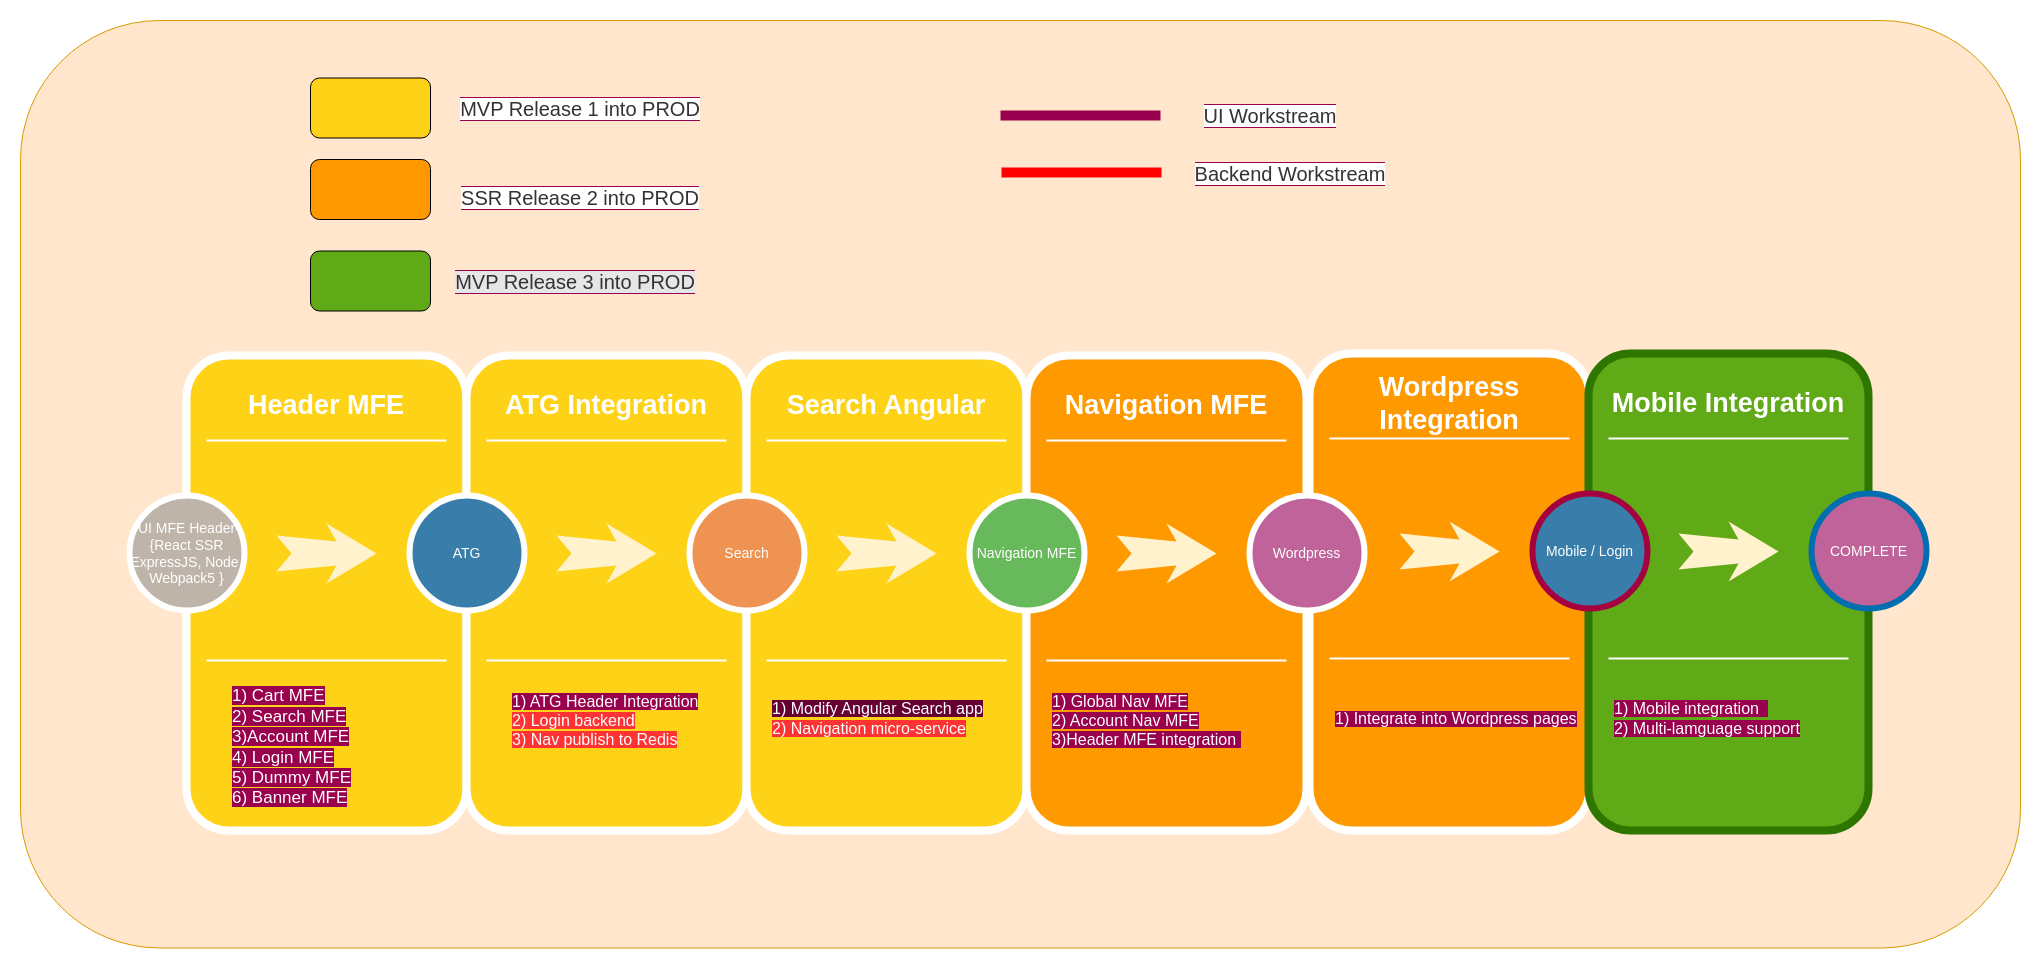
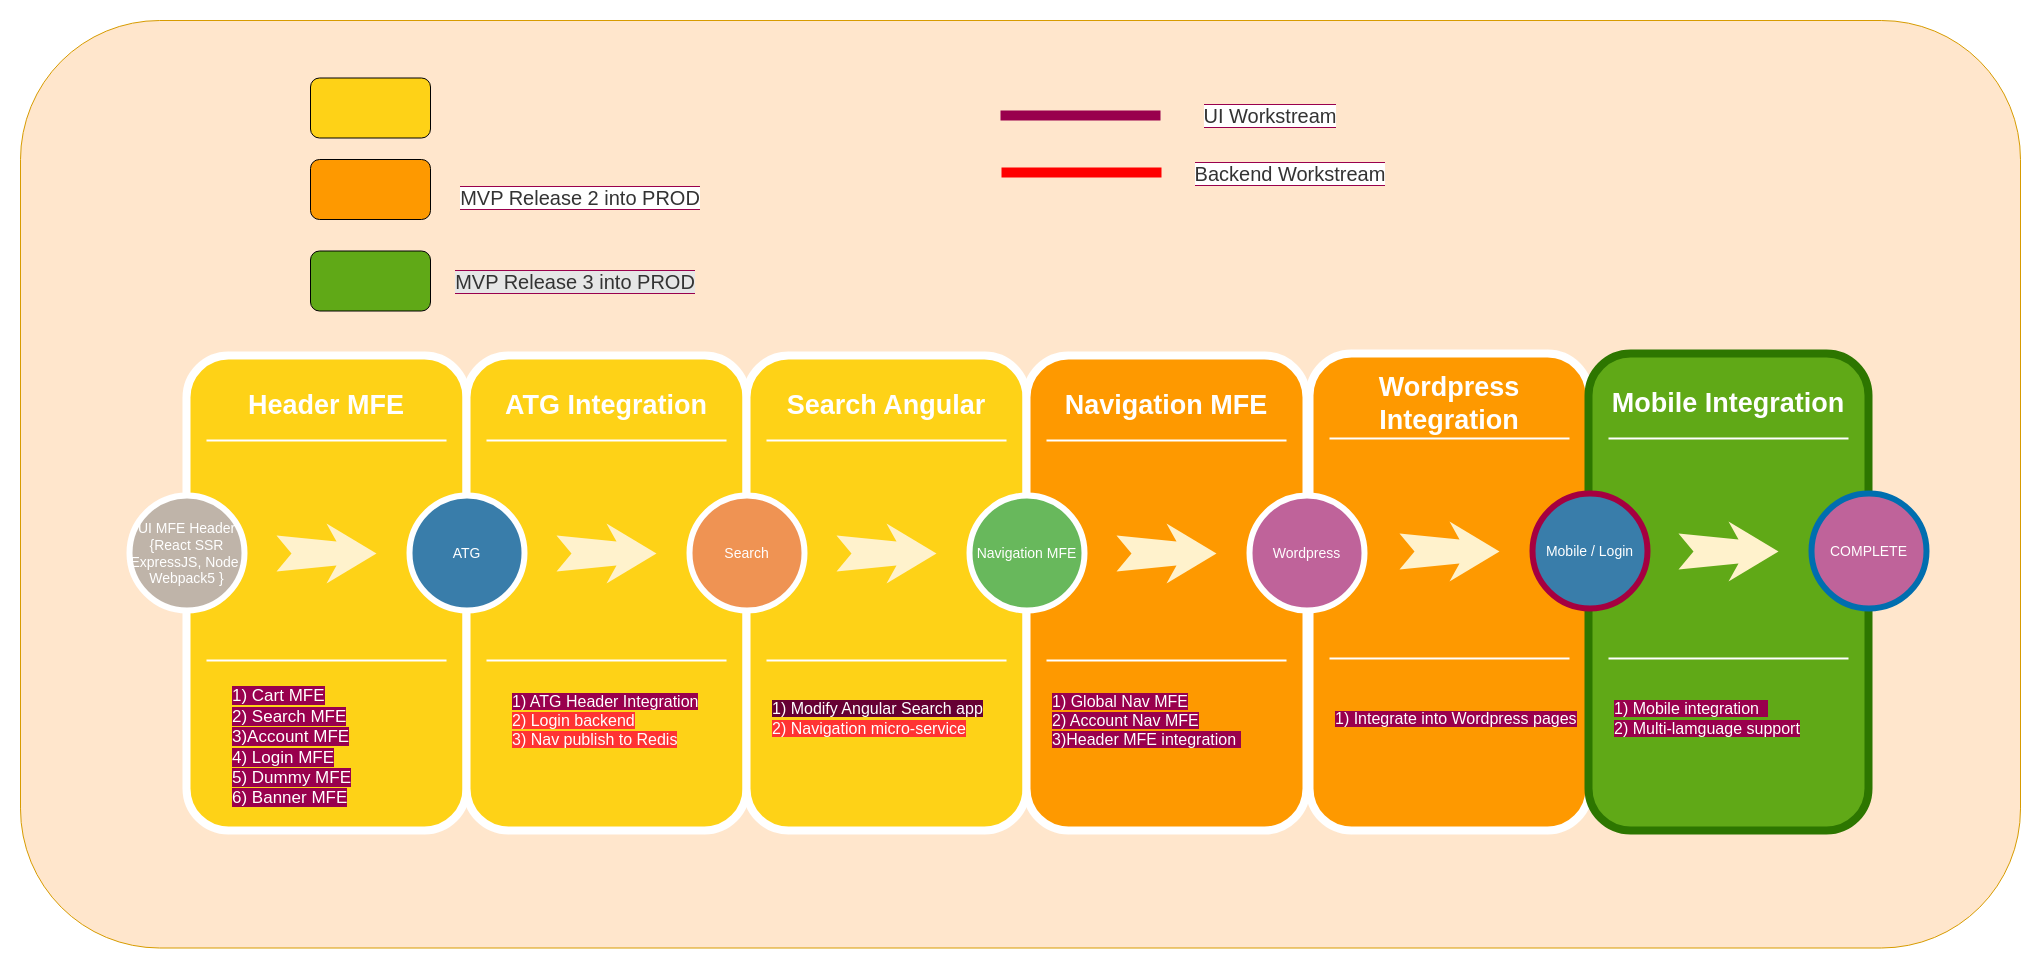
node "MVP Release 1 into PROD": removed
node "SSR Release 2 into PROD": label "SSR Release 2 into PROD" -> "MVP Release 2 into PROD"
